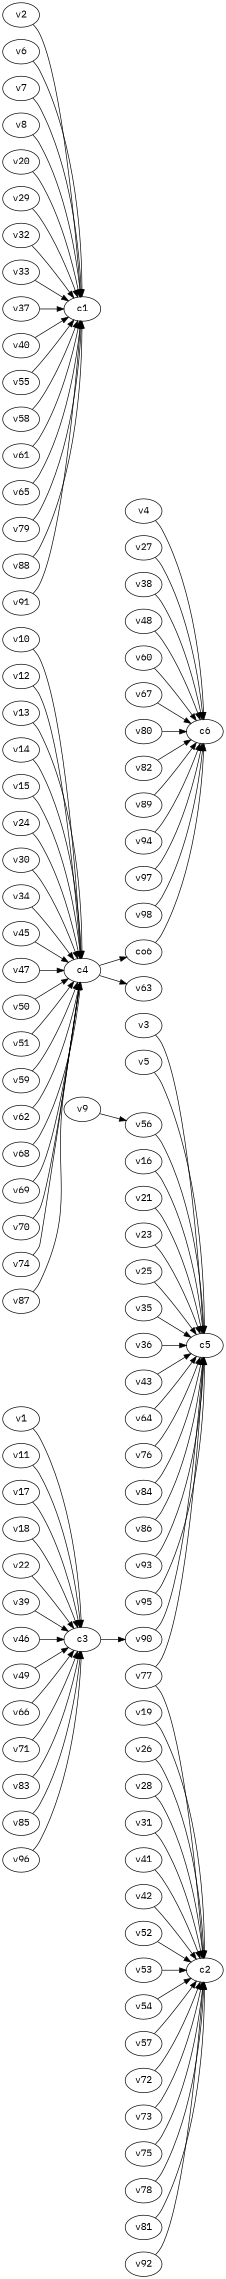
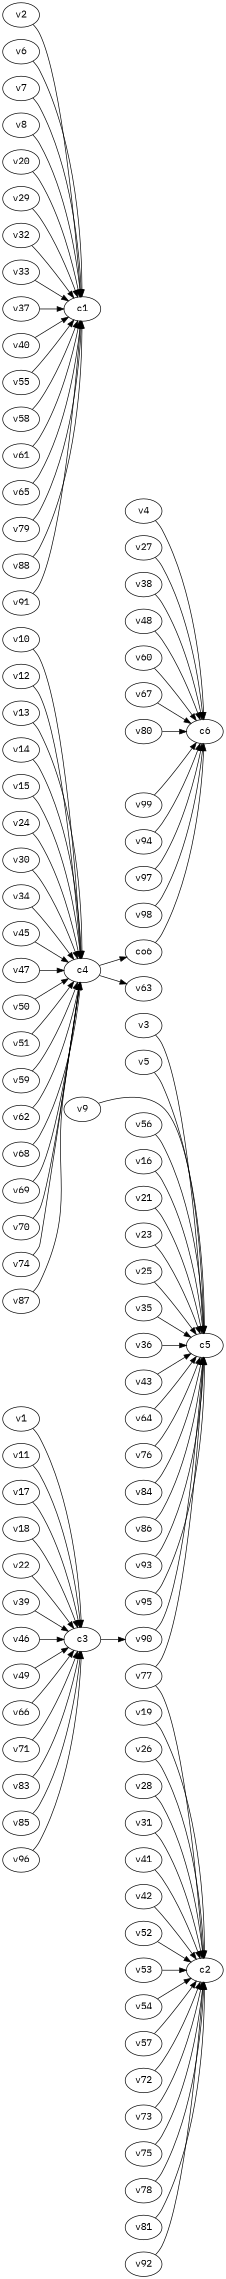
node "v82": removed
node "v89": label "v89" -> "v99"
edge "v9" -> "v56": now "v9" -> "c5"
